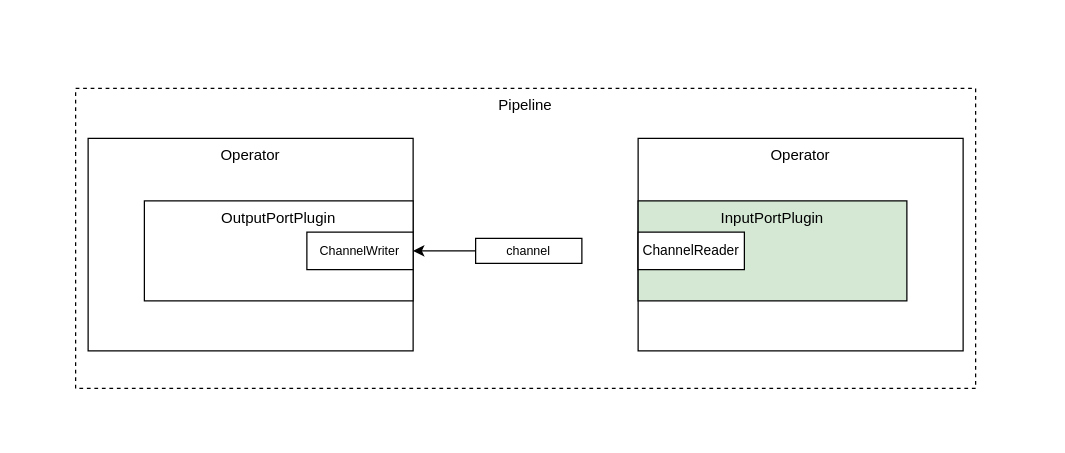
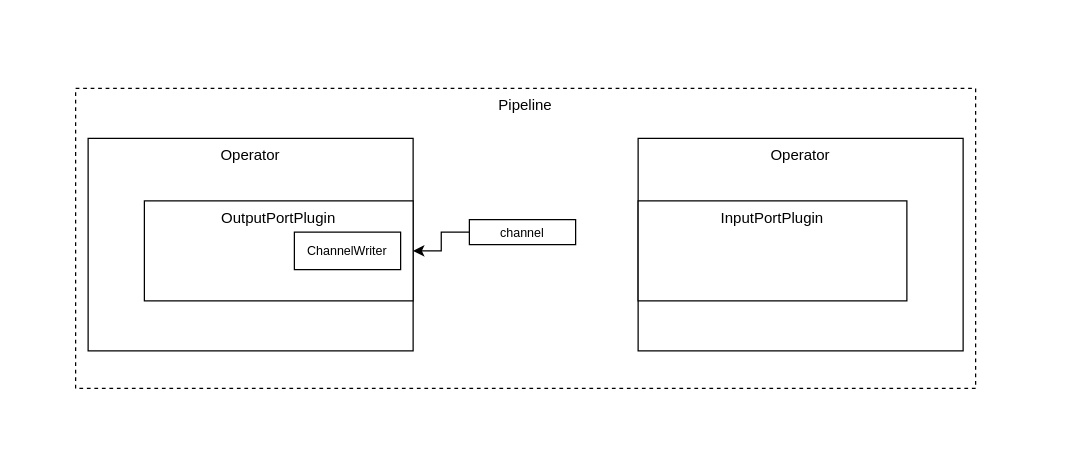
node "ChannelWriter": moved (360, 251) -> (348, 251)
node "channel": moved (529, 251) -> (523, 232)
node "ChannelReader": removed
node "InputPortPlugin": fillcolor #d5e8d4 -> #ffffff
